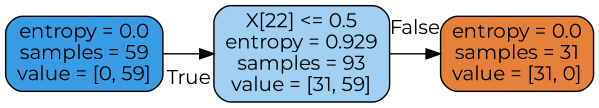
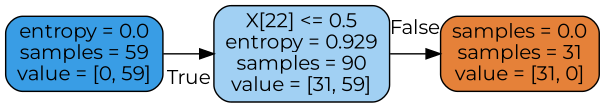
node "X[22] <= 0.5 entropy = 0.929 samples = 93 value = [31, 59]": label "X[22] <= 0.5 entropy = 0.929 samples = 93 value = [31, 59]" -> "X[22] <= 0.5 entropy = 0.929 samples = 90 value = [31, 59]"
node "entropy = 0.0 samples = 31 value = [31, 0]": label "entropy = 0.0 samples = 31 value = [31, 0]" -> "samples = 0.0 samples = 31 value = [31, 0]"
